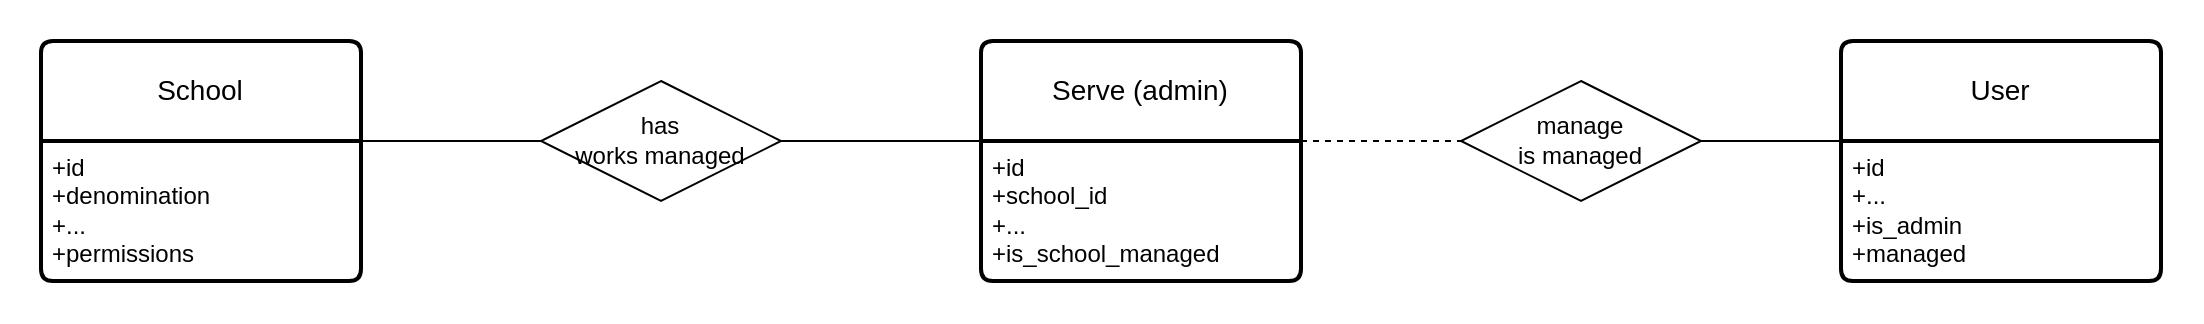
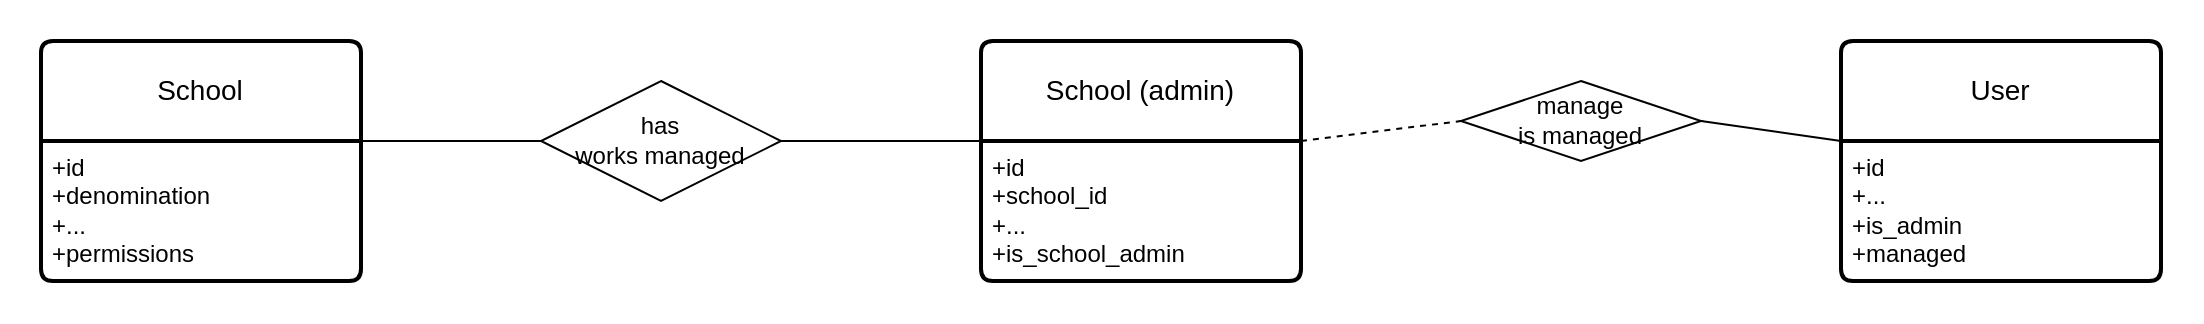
node "Serve (admin)": label "Serve (admin)" -> "School (admin)"
node "manage is managed": size 240x120 -> 240x80
node "+id +school_id +... +is_school_managed": label "+id +school_id +... +is_school_managed" -> "+id +school_id +... +is_school_admin"
